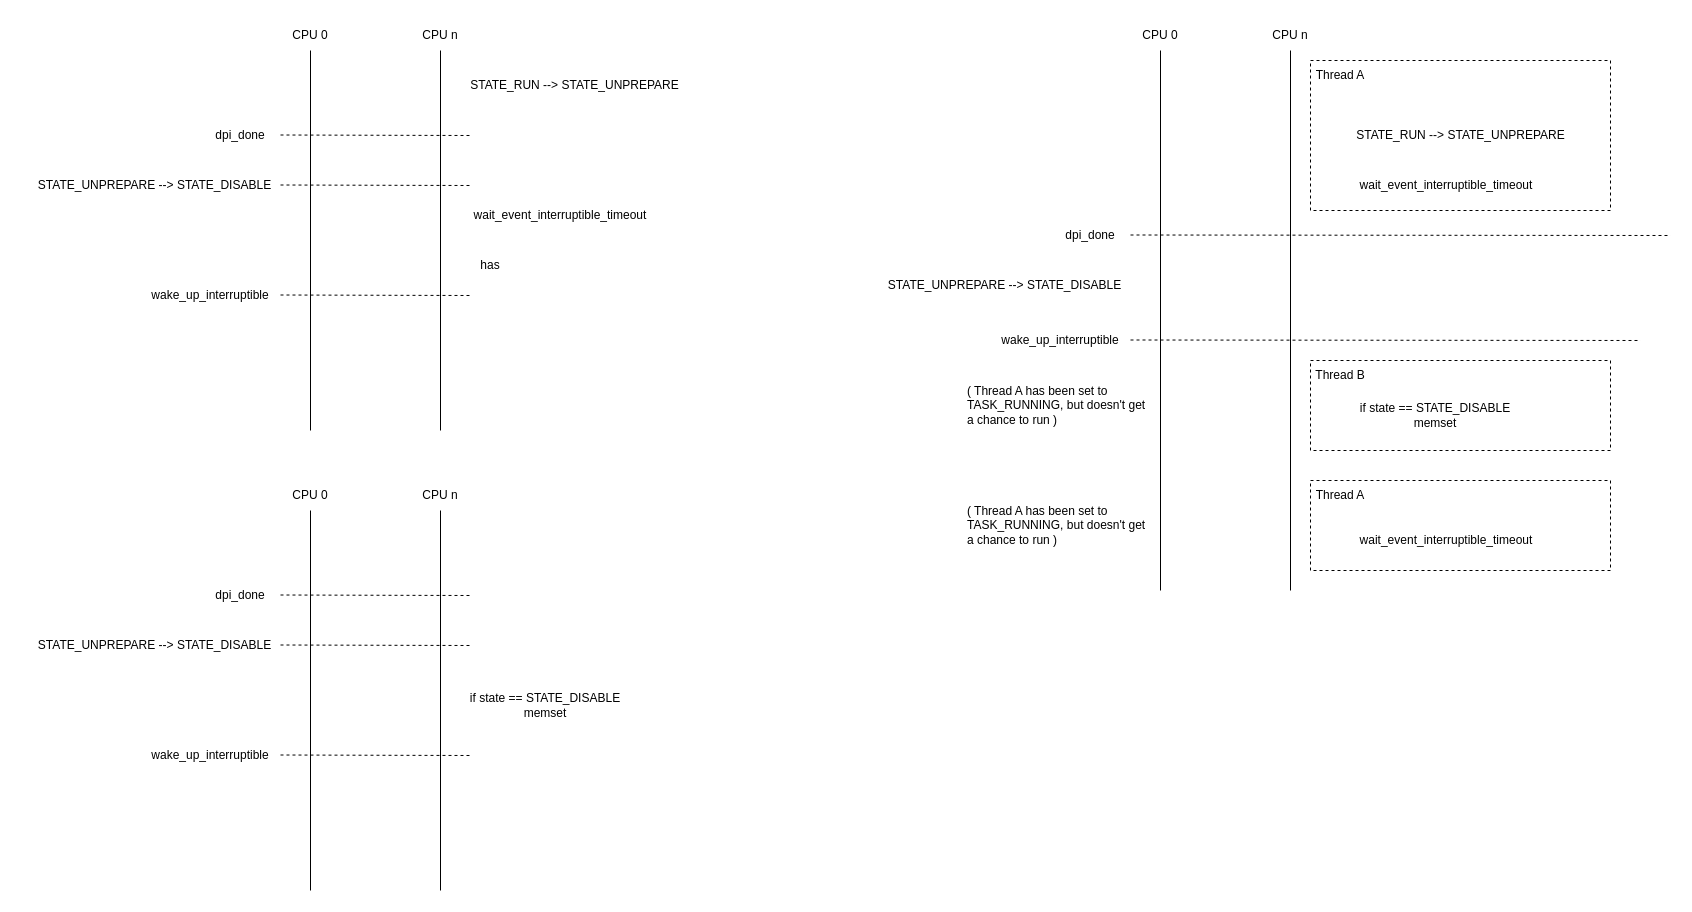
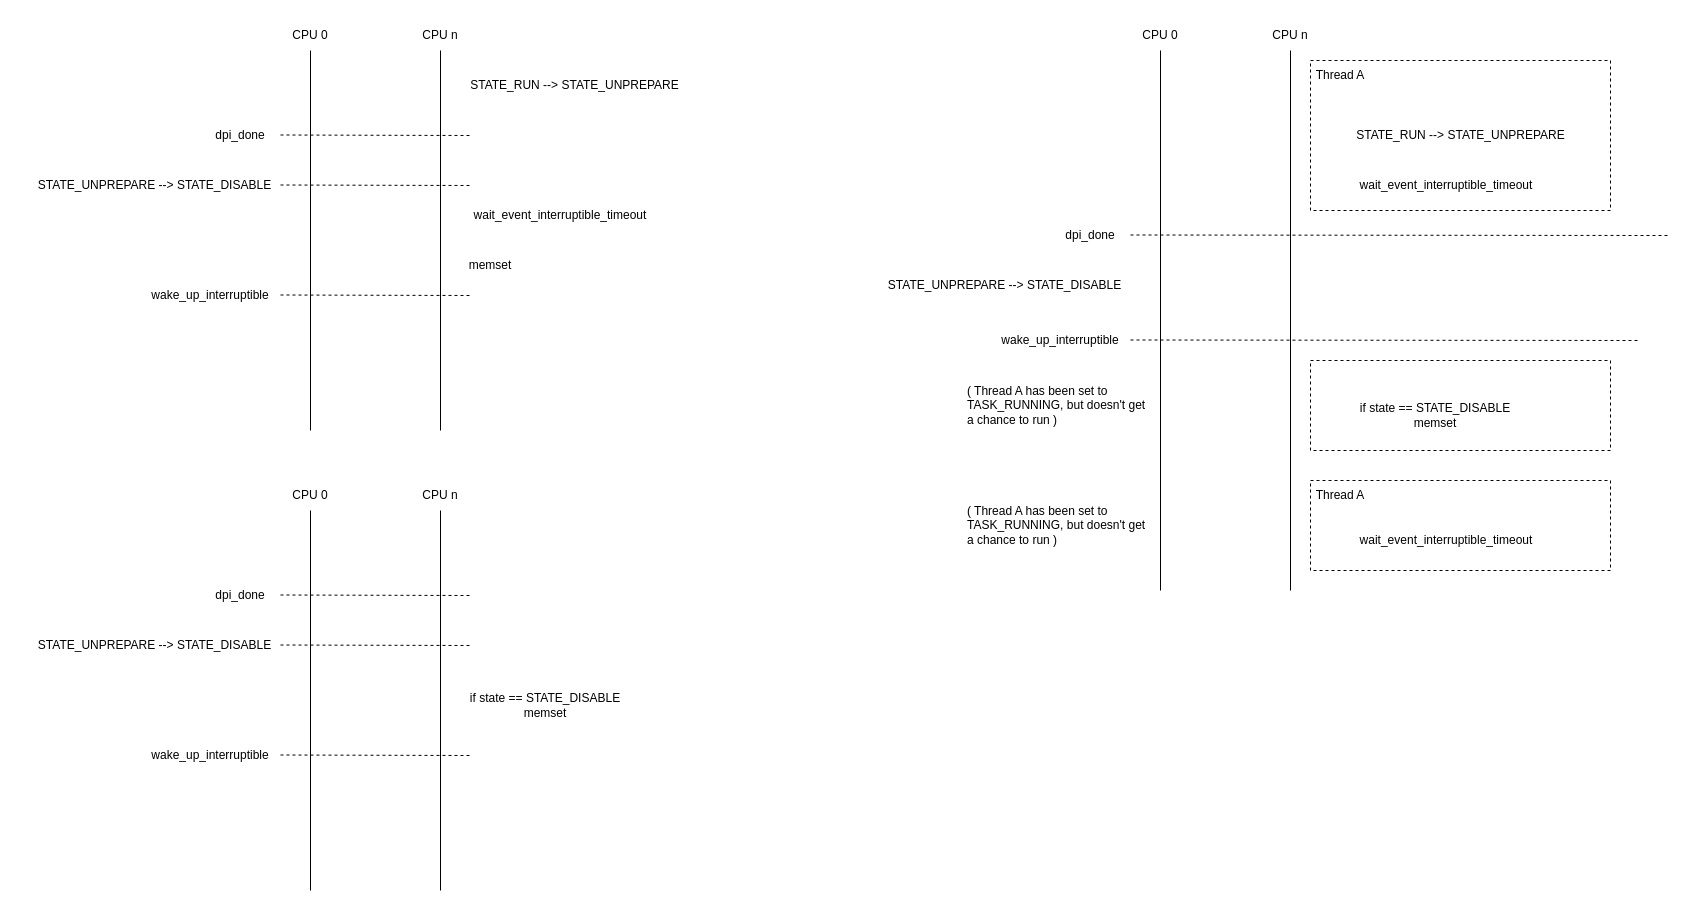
node "has": label "has" -> "memset"
node "Thread B": removed
